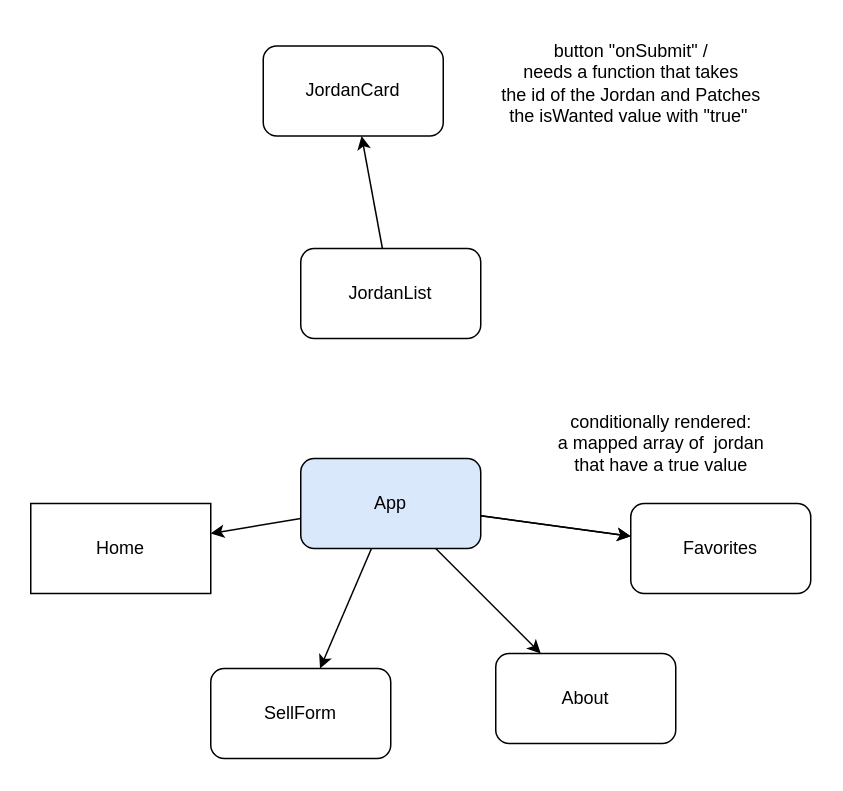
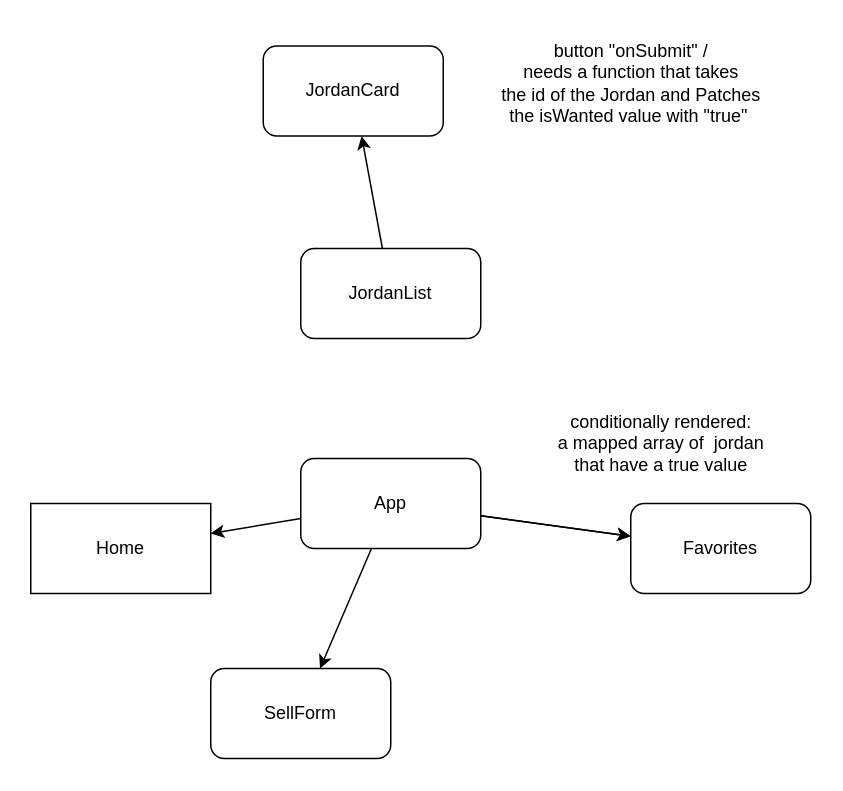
node "App": fillcolor #dae8fc -> #ffffff
edge "App" -> "About": removed
node "About": removed
